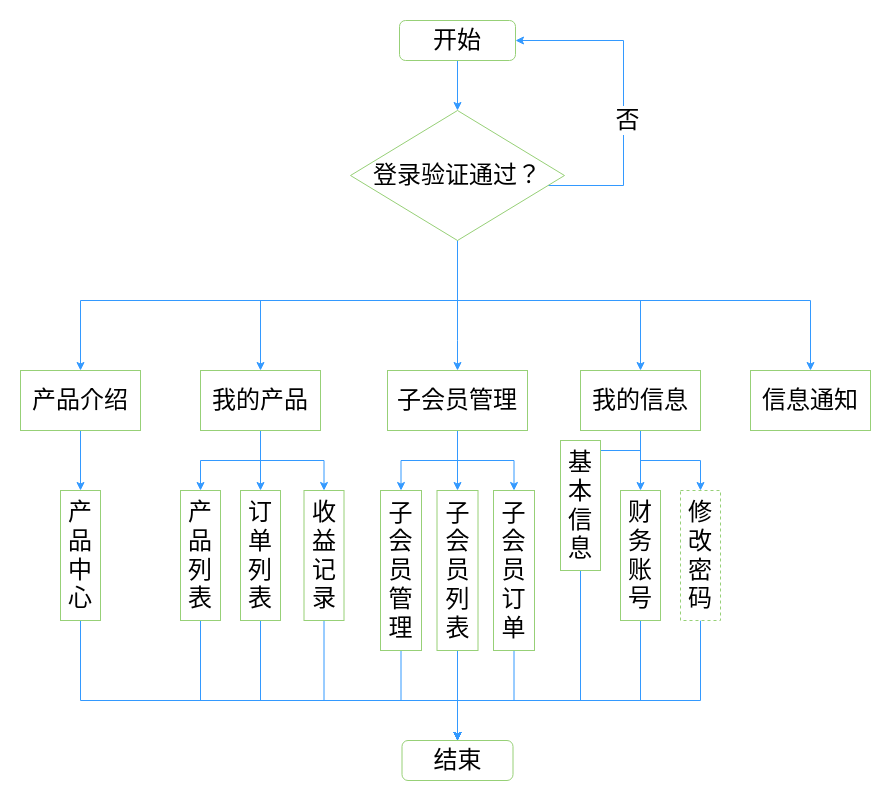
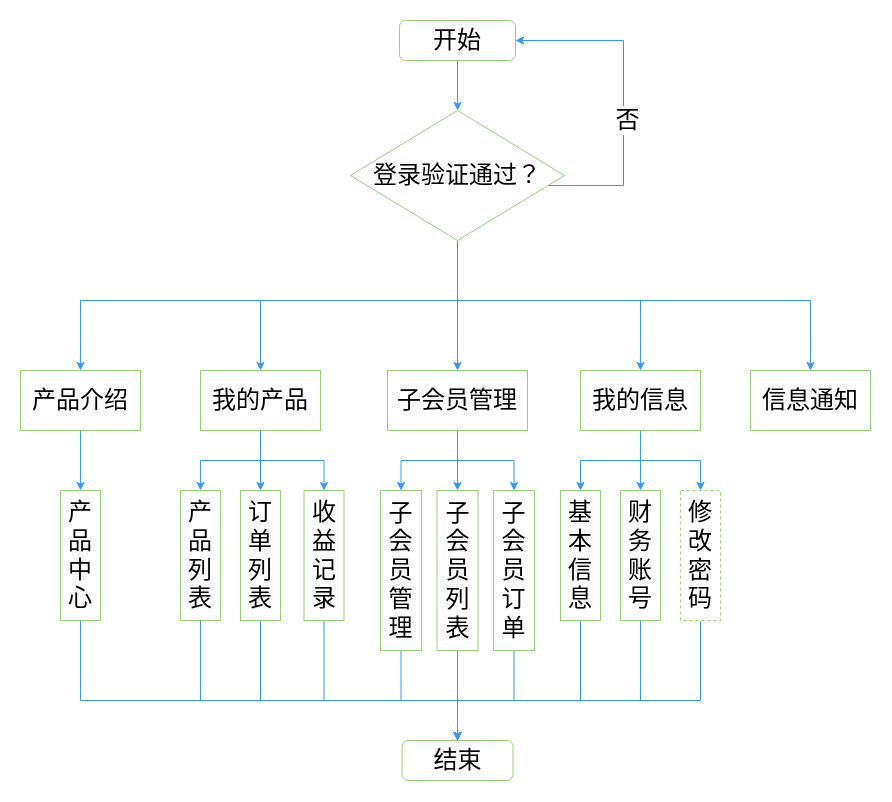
node "基本信息": moved (581, 506) -> (581, 556)
